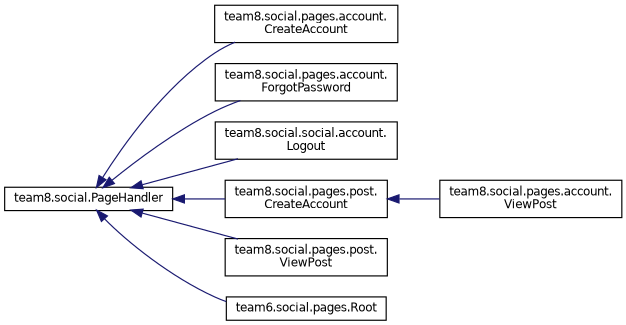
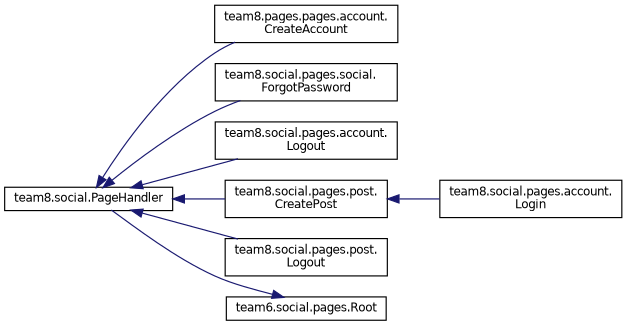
node "team8.social.pages.account. CreateAccount": label "team8.social.pages.account. CreateAccount" -> "team8.pages.pages.account. CreateAccount"
node "team8.social.pages.account. ForgotPassword": label "team8.social.pages.account. ForgotPassword" -> "team8.social.pages.social. ForgotPassword"
node "team8.social.social.account. Logout": label "team8.social.social.account. Logout" -> "team8.social.pages.account. Logout"
node "team8.social.pages.post. CreateAccount": label "team8.social.pages.post. CreateAccount" -> "team8.social.pages.post. CreatePost"
node "team8.social.pages.account. ViewPost": label "team8.social.pages.account. ViewPost" -> "team8.social.pages.account. Login"
node "team8.social.pages.post. ViewPost": label "team8.social.pages.post. ViewPost" -> "team8.social.pages.post. Logout"
edge "team6.social.pages.Root" -> "team8.social.PageHandler": reversed
